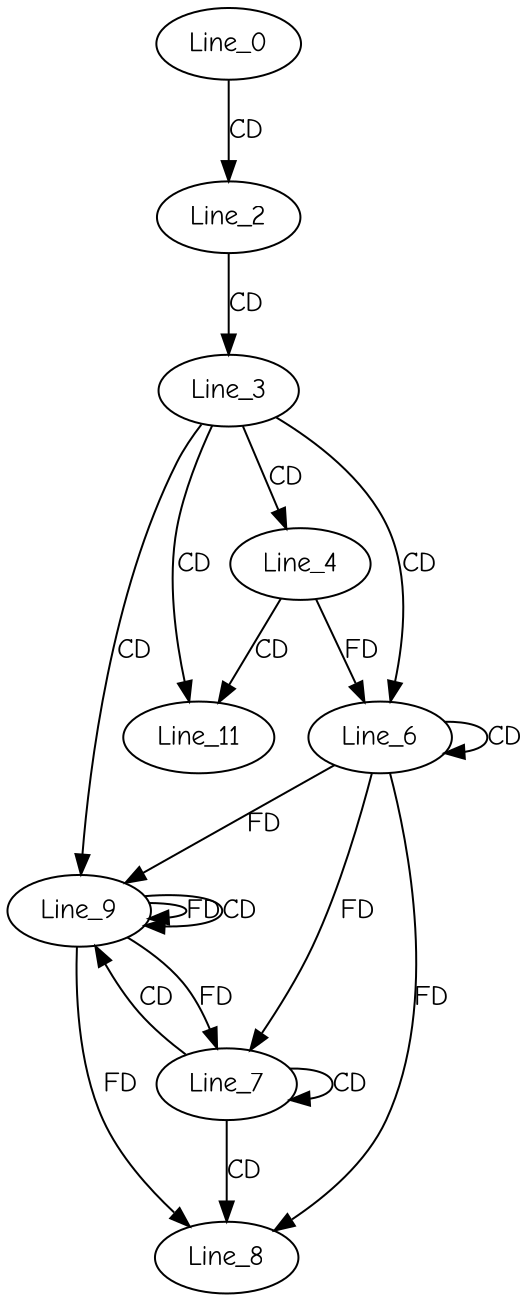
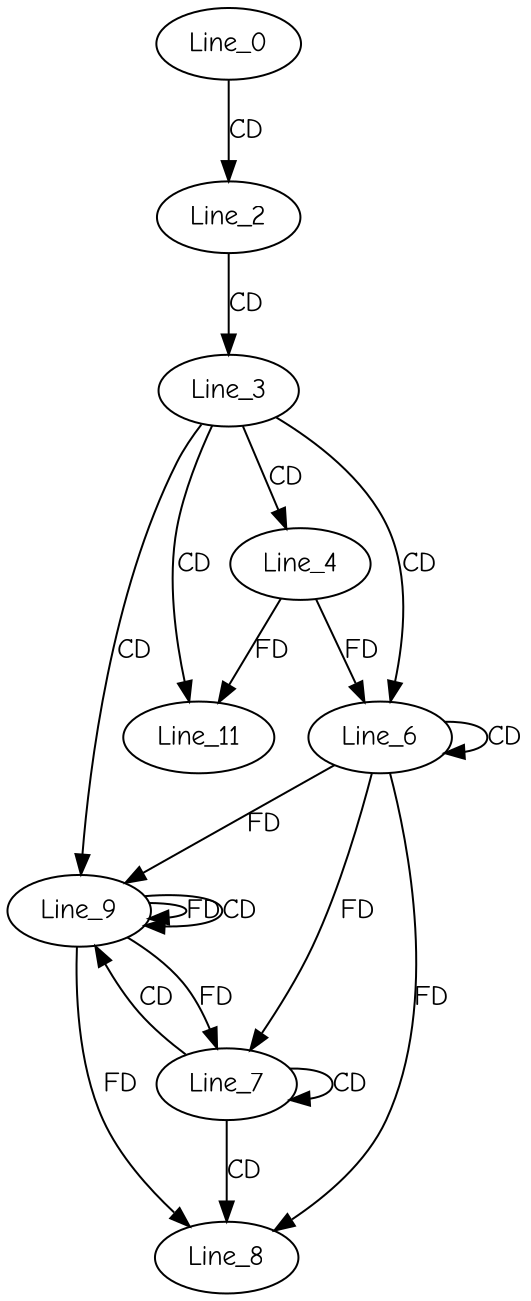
edge "Line_4" -> "Line_11": label "CD" -> "FD"
